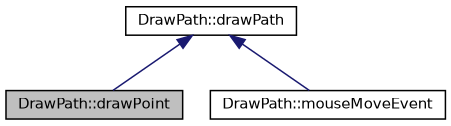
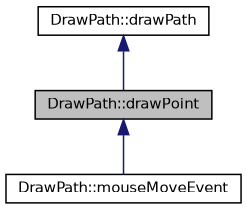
edge "DrawPath::mouseMoveEvent" -> "DrawPath::drawPath": now "DrawPath::mouseMoveEvent" -> "DrawPath::drawPoint"
